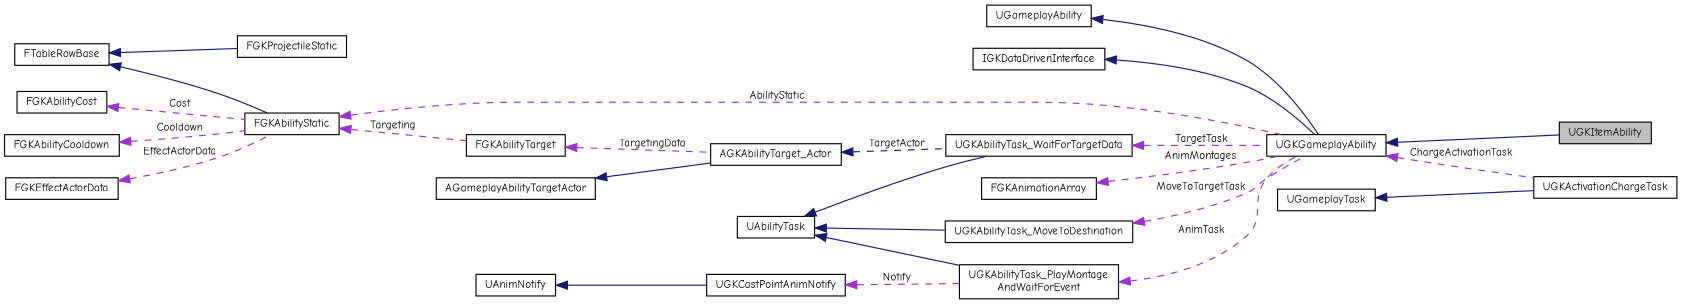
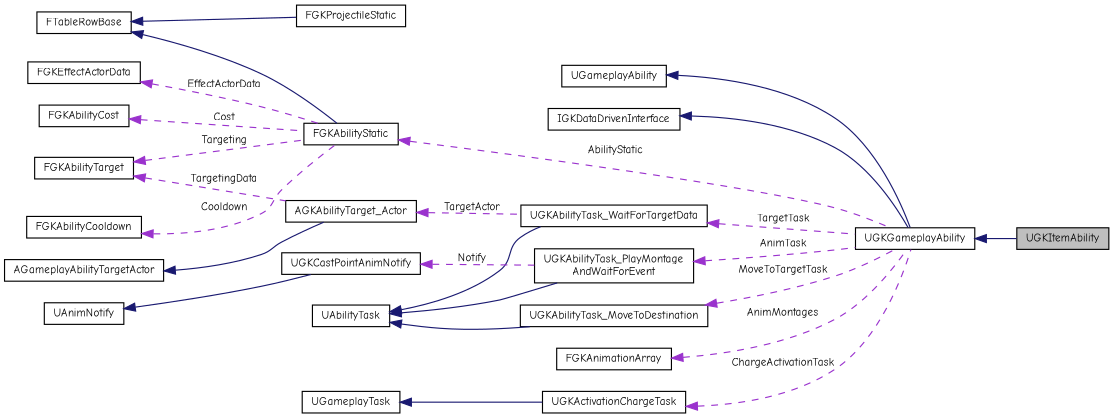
edge "FGKAbilityTarget" -> "FGKAbilityStatic": reversed
edge "UGKAbilityTask_WaitForTargetData" -> "AGKAbilityTarget_Actor": color midnightblue -> darkorchid3
edge "UGKActivationChargeTask" -> "UGKGameplayAbility": reversed
